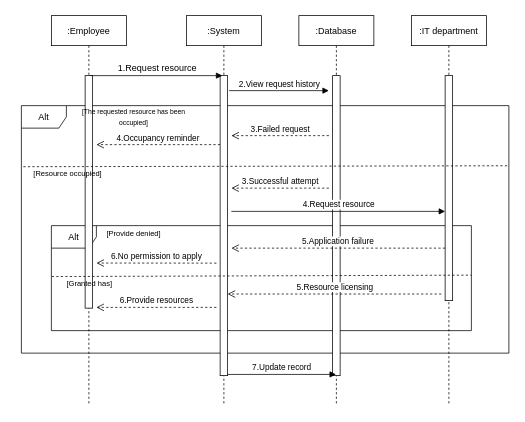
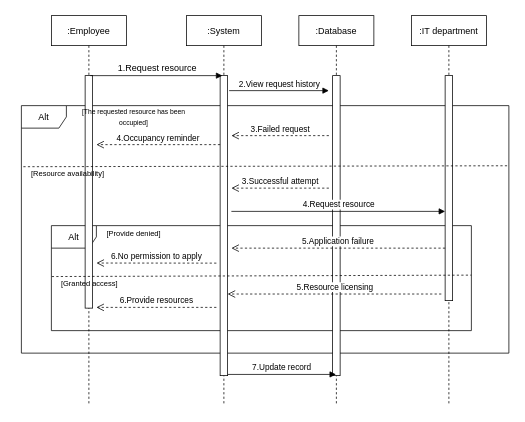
node "[Resource occupied]": label "[Resource occupied]" -> "[Resource availability]"
node "[Granted has]": label "[Granted has]" -> "[Granted access]"
